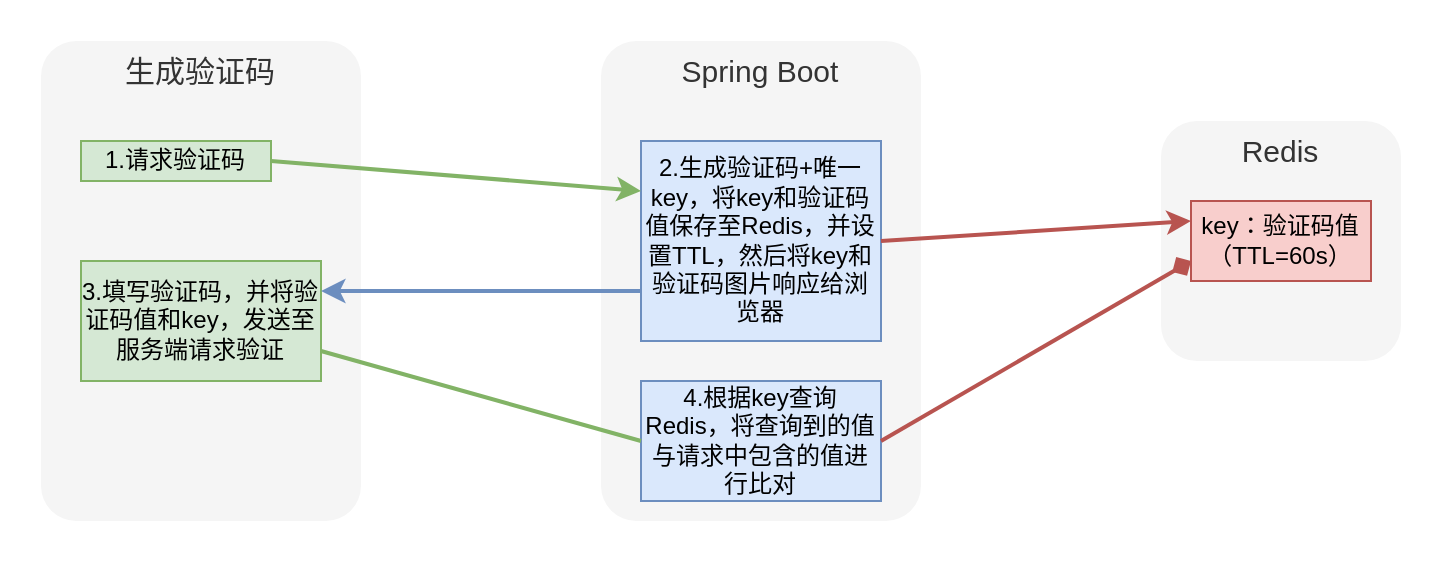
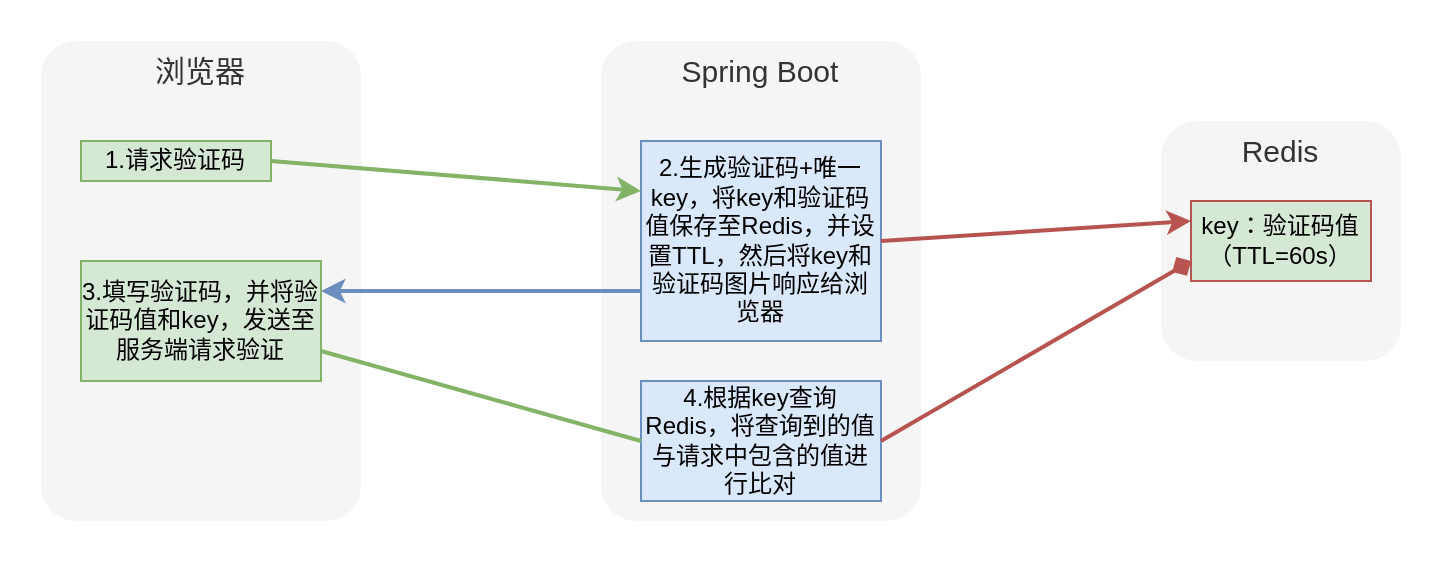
node "生成验证码": label "生成验证码" -> "浏览器"
node "key：验证码值 （TTL=60s）": fillcolor #f8cecc -> #d5e8d4
